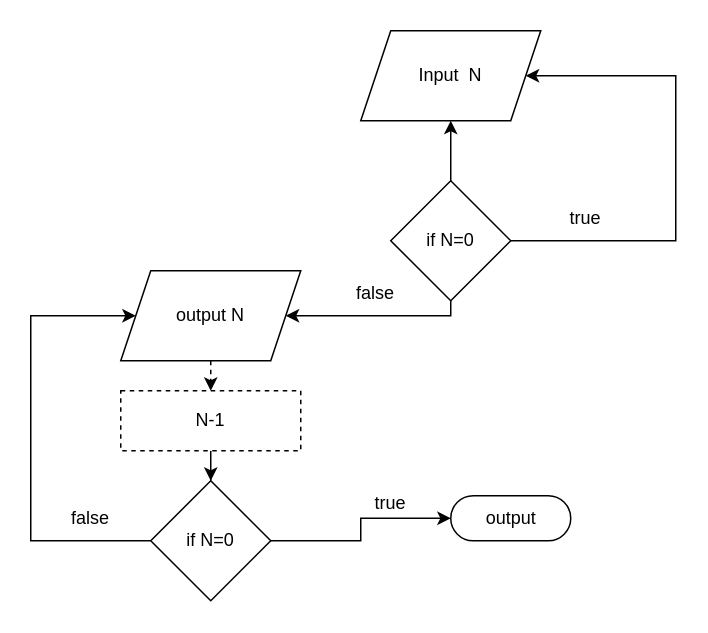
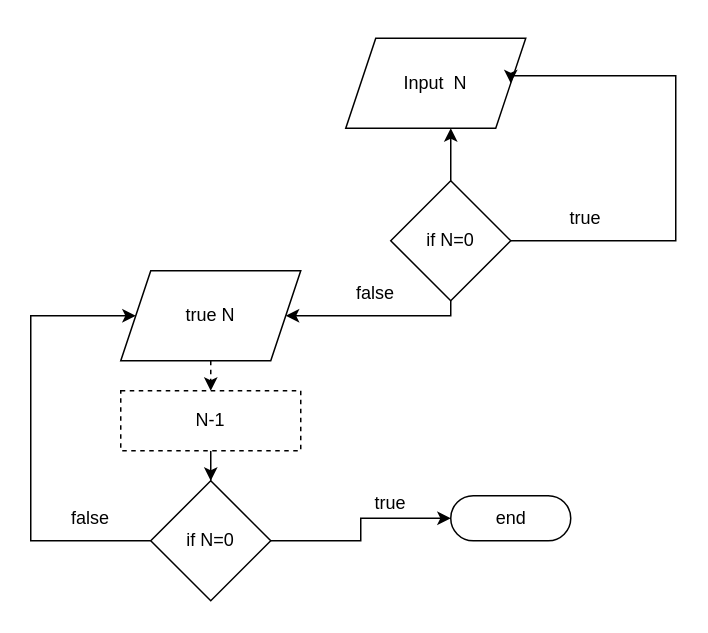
node "Input N": moved (451, 76) -> (436, 83)
node "output N": label "output N" -> "true N"
node "output": label "output" -> "end"
